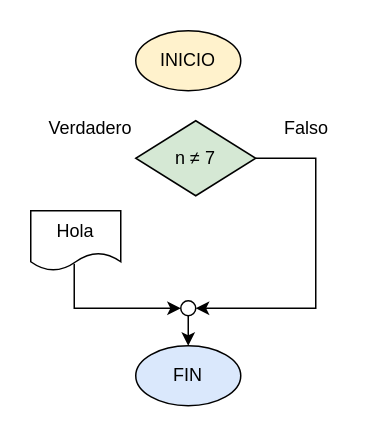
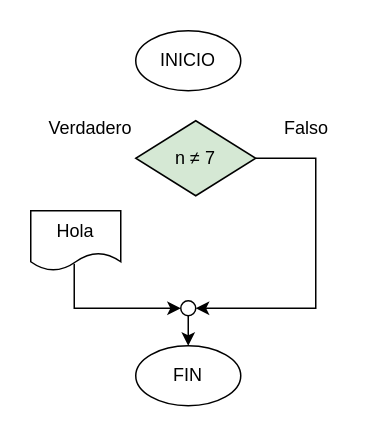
node "INICIO": fillcolor #fff2cc -> #ffffff
node "FIN": fillcolor #dae8fc -> #ffffff
